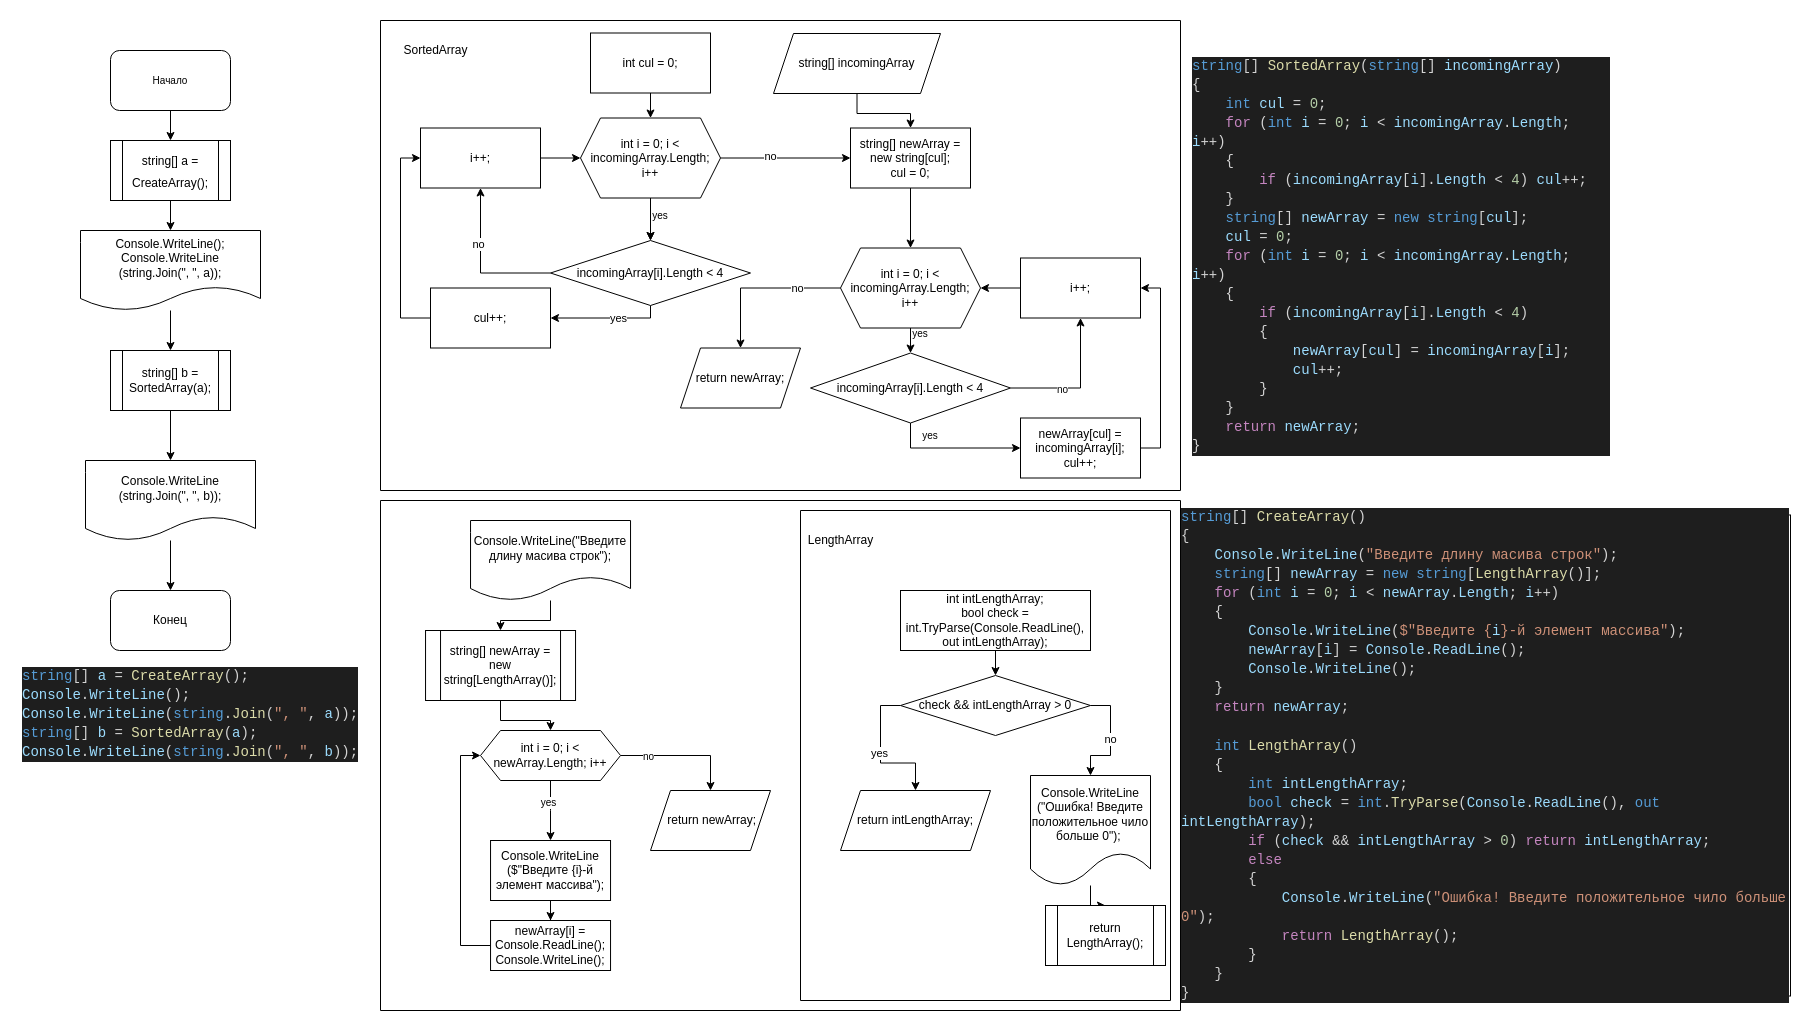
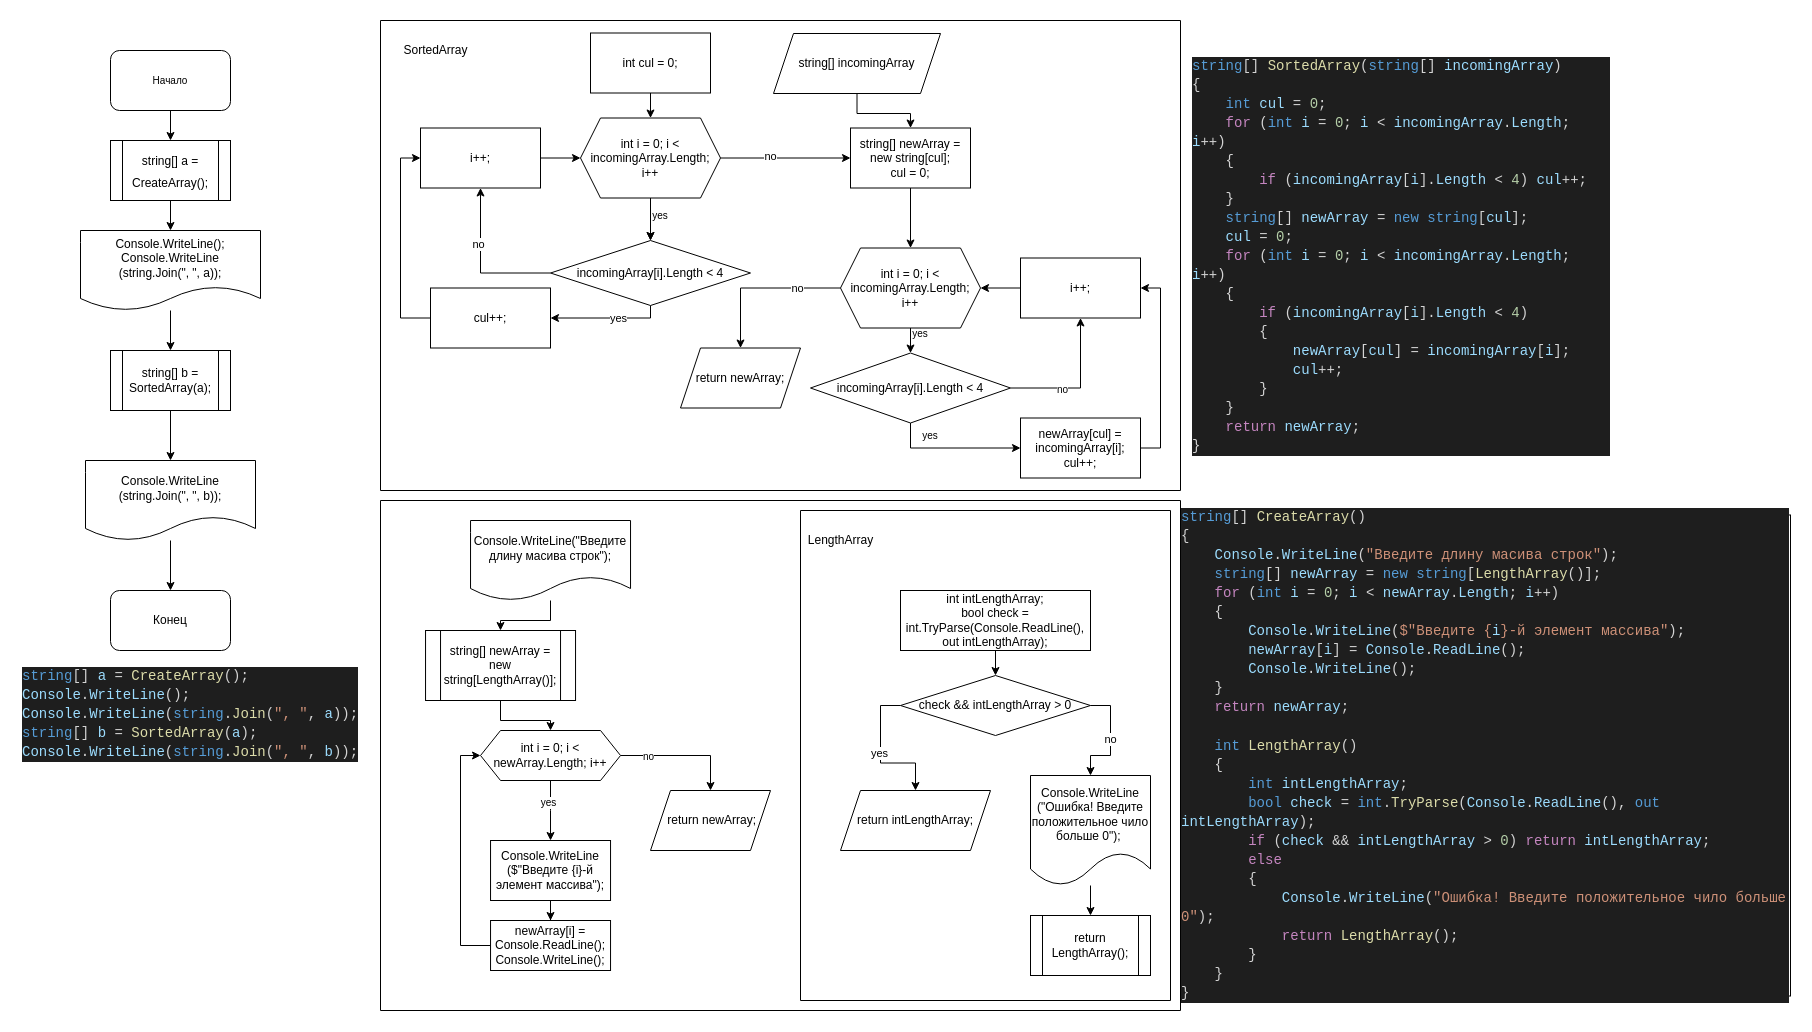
node "return LengthArray();": moved (1106, 936) -> (1091, 946)
